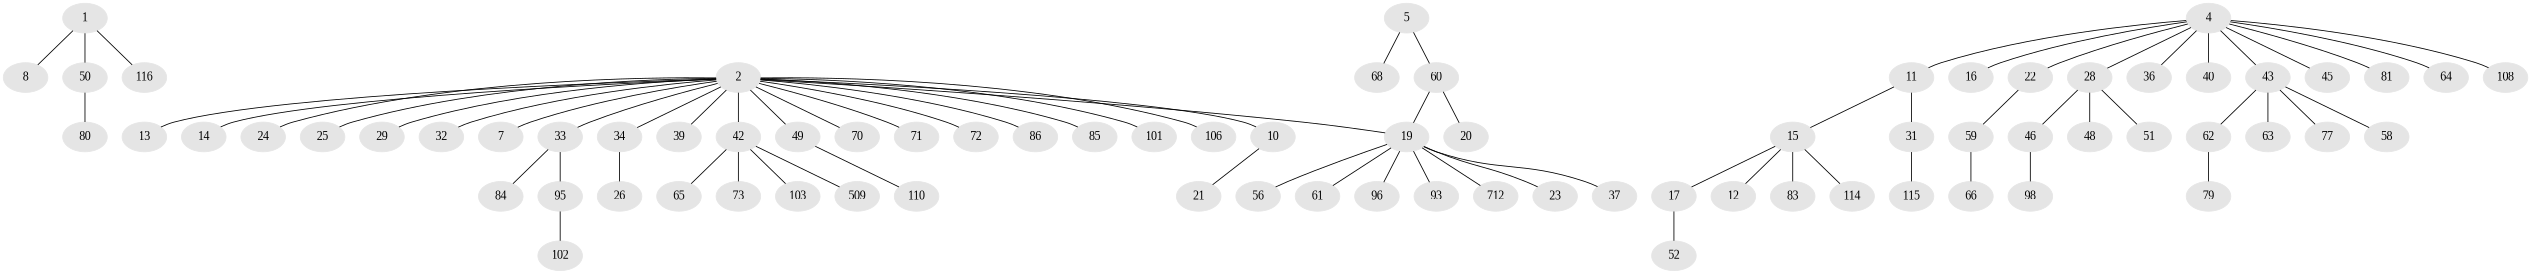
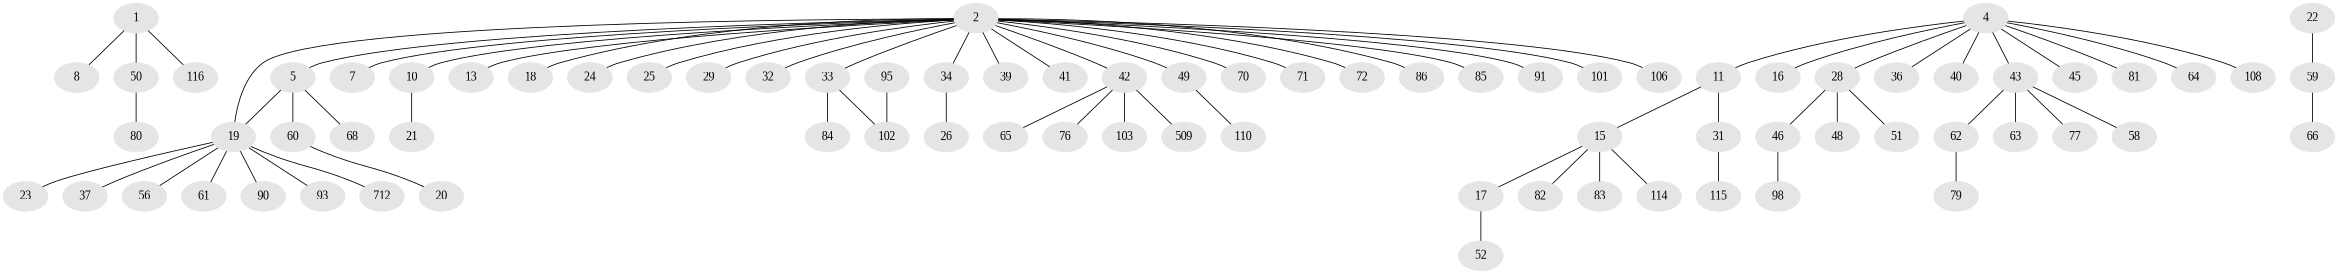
edge "2" -- "5": added
edge "4" -- "22": removed
node "41": added
node "91": added
edge "60" -- "19": now "5" -- "19"
node "14": label "14" -> "18"
edge "33" -- "95": now "33" -- "102"
node "73": label "73" -> "76"
node "96": label "96" -> "90"
node "12": label "12" -> "82"
